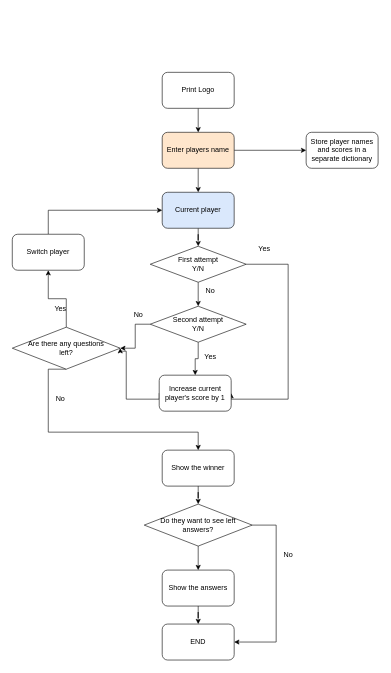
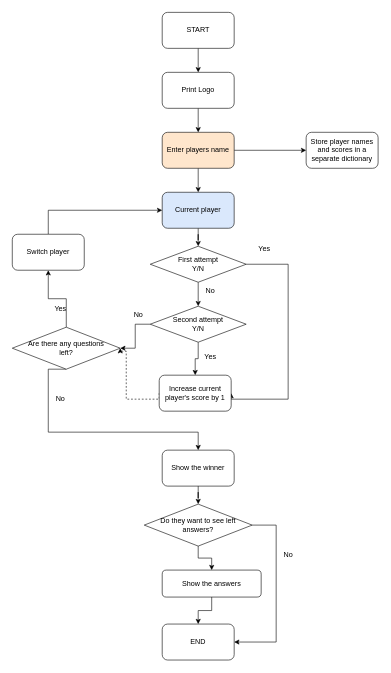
node "START": added
edge "START" -> "Print Logo": added
edge "Increase current player's score by 1" -> "Are there any questions left?": style solid -> dashed
node "Show the answers": size 72x36 -> 99x27
